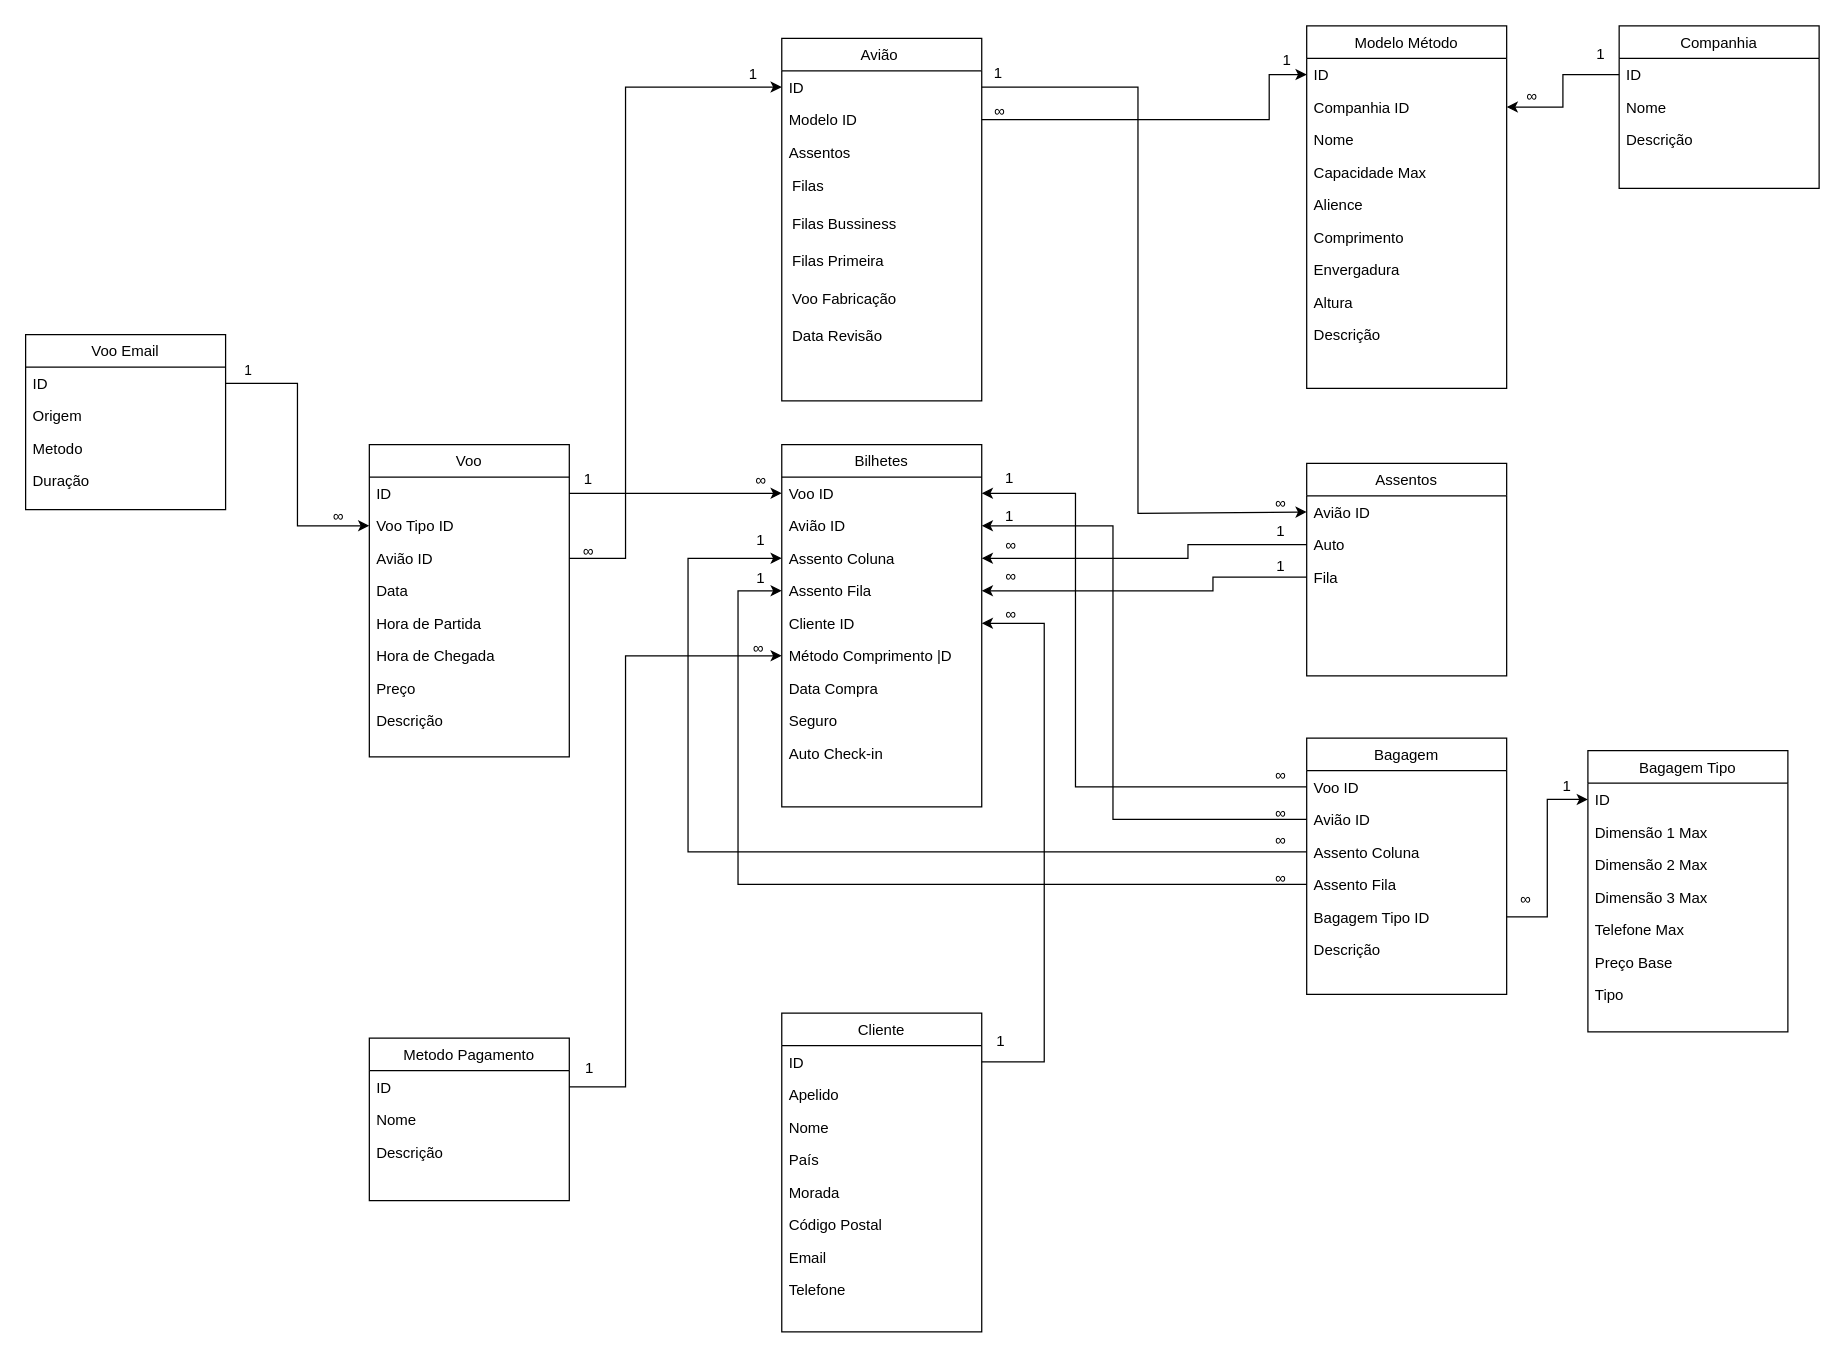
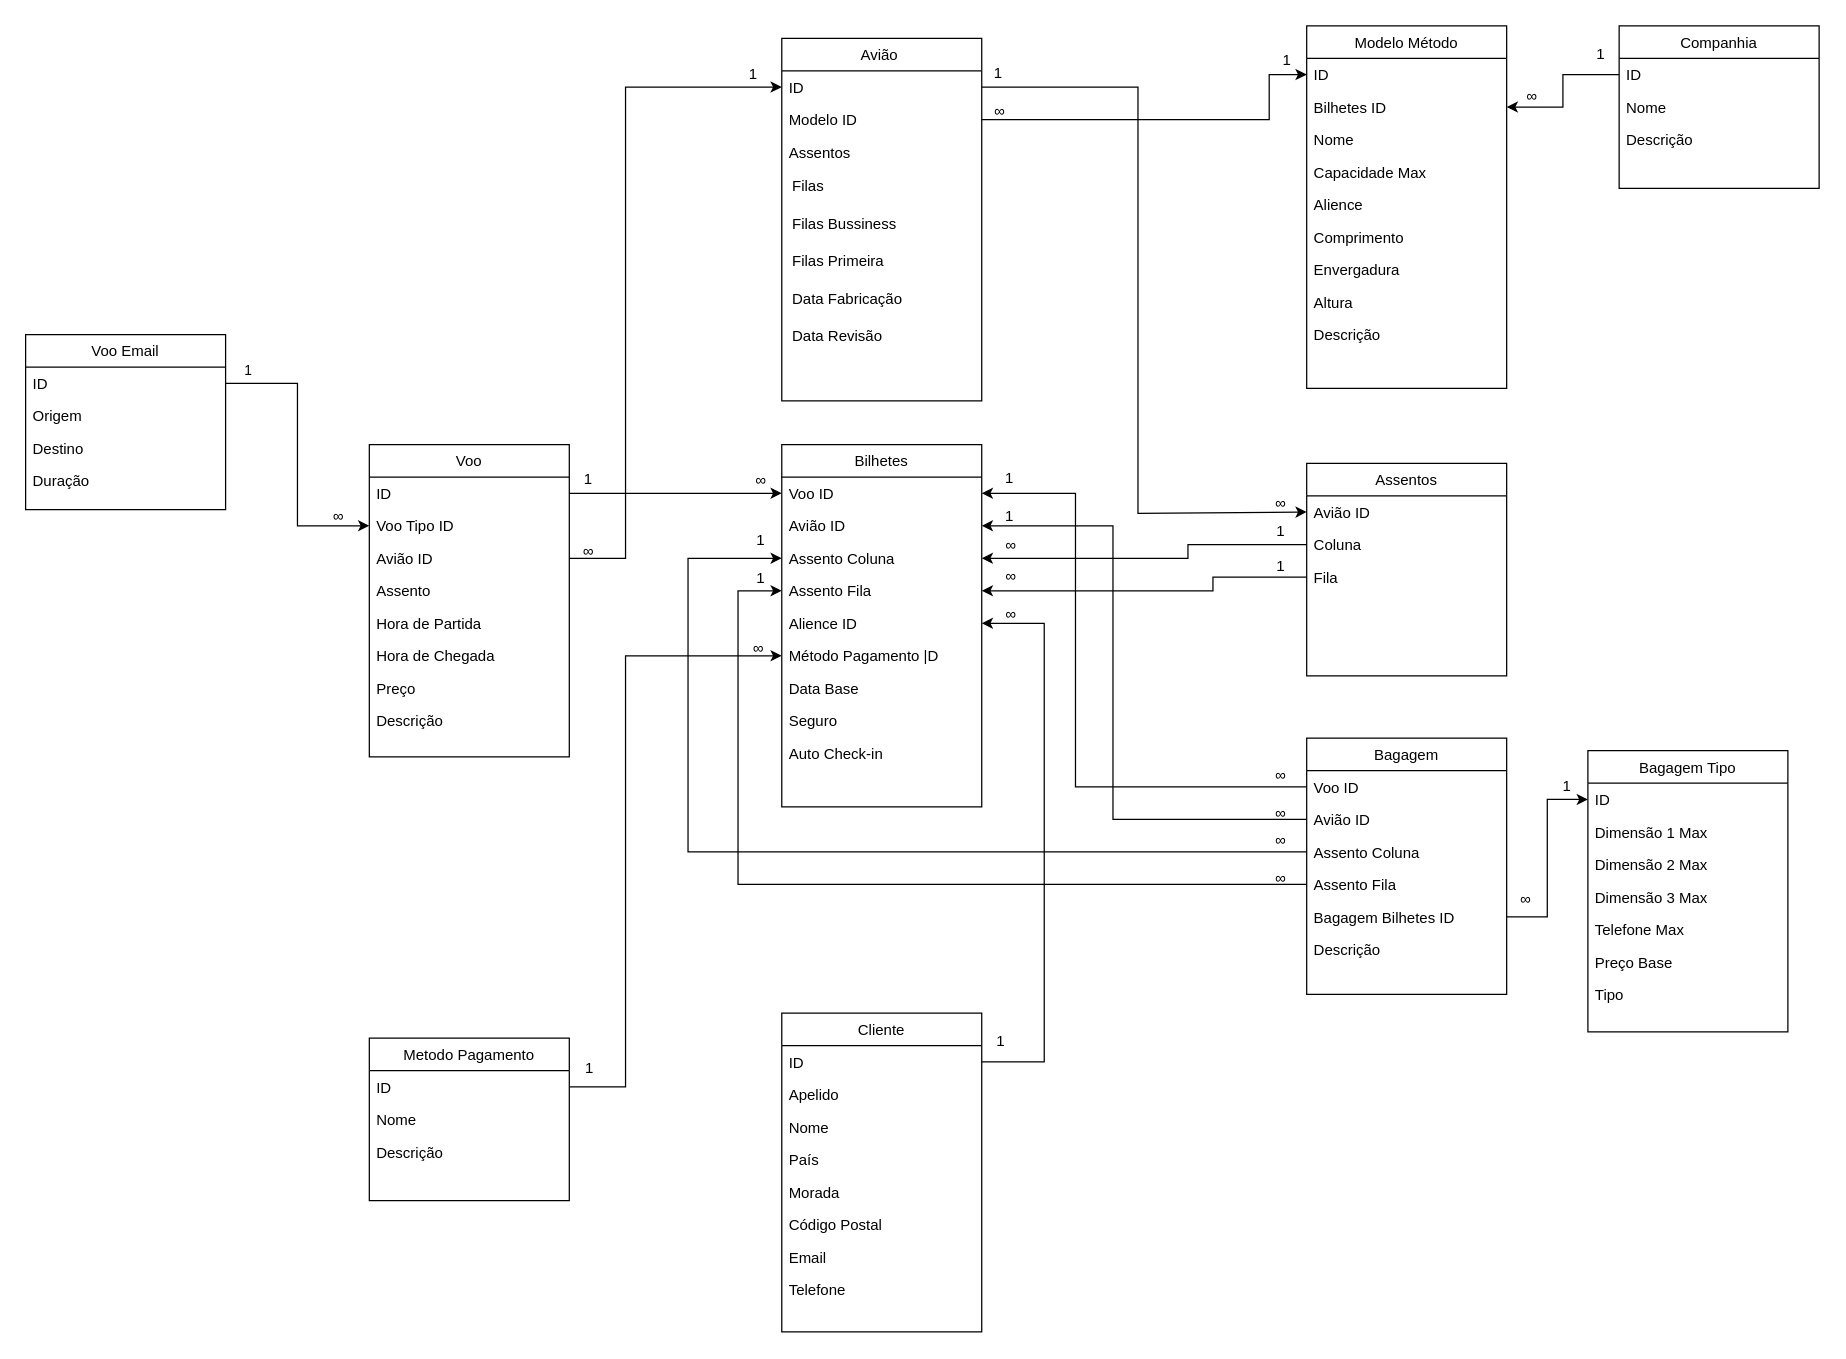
node "Companhia ID": label "Companhia ID" -> "Bilhetes ID"
node "Voo Fabricação": label "Voo Fabricação" -> "Data Fabricação"
node "Metodo": label "Metodo" -> "Destino"
node "Auto": label "Auto" -> "Coluna"
node "Data": label "Data" -> "Assento"
node "Cliente ID": label "Cliente ID" -> "Alience ID"
node "Método Comprimento |D": label "Método Comprimento |D" -> "Método Pagamento |D"
node "Data Compra": label "Data Compra" -> "Data Base"
node "Bagagem Tipo ID": label "Bagagem Tipo ID" -> "Bagagem Bilhetes ID"
